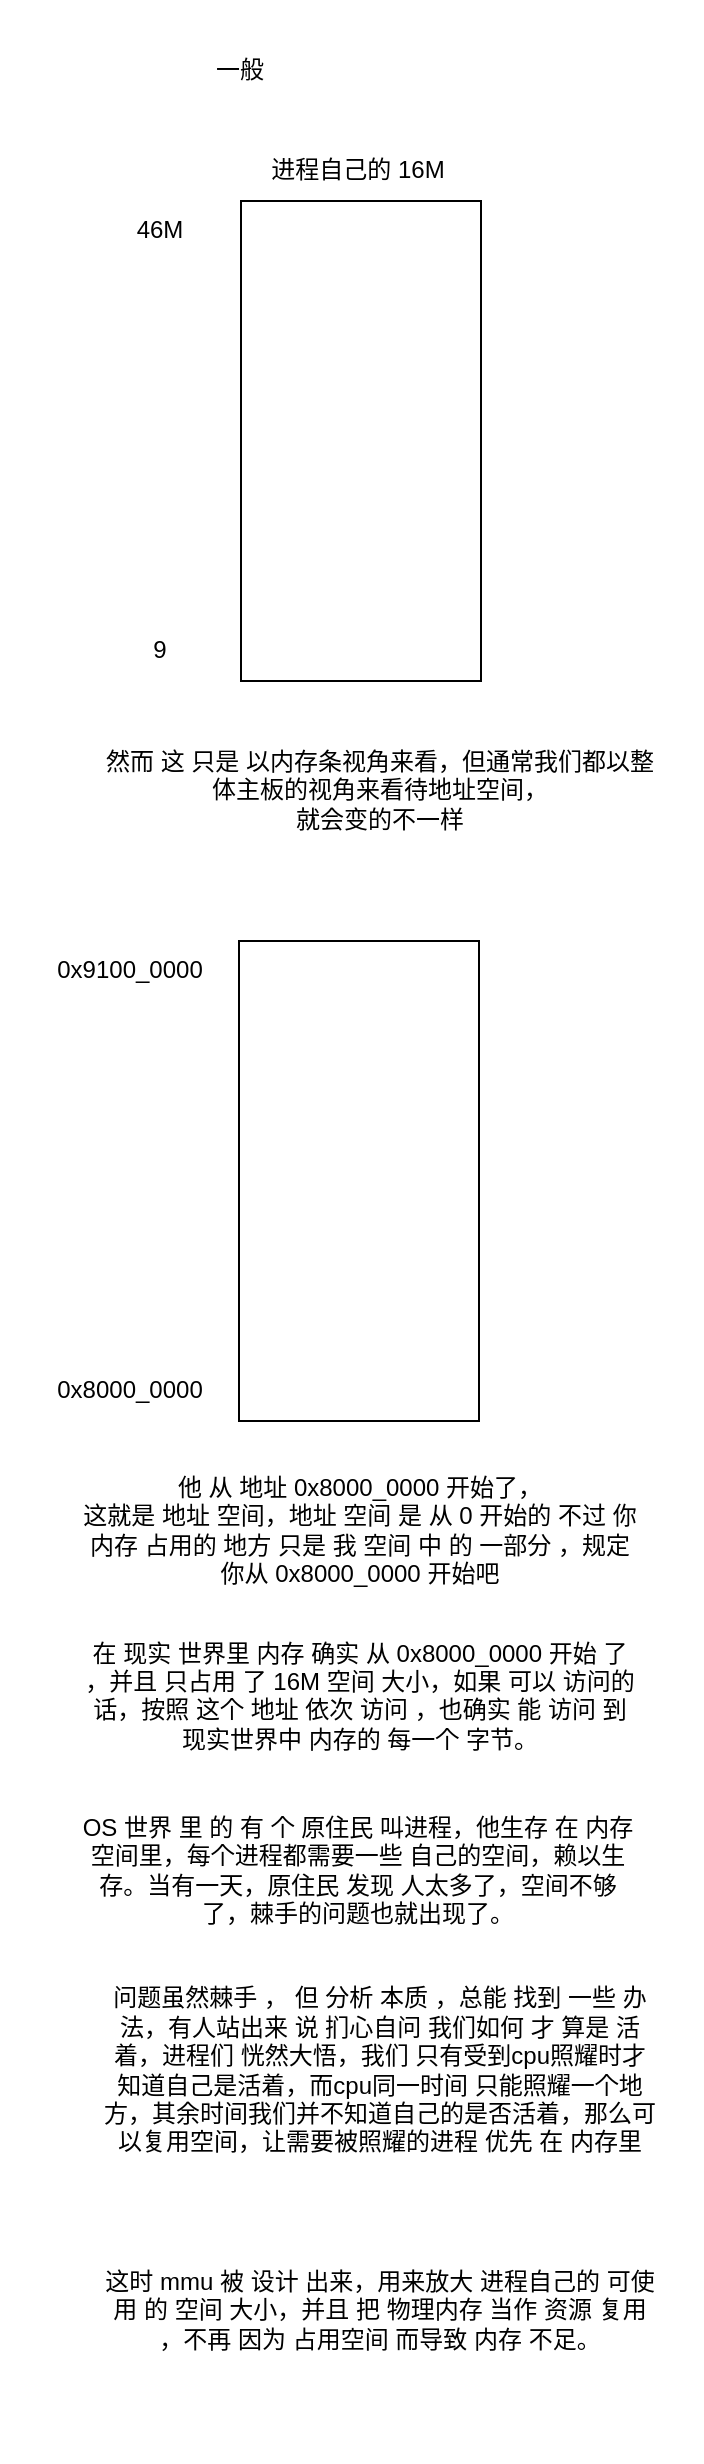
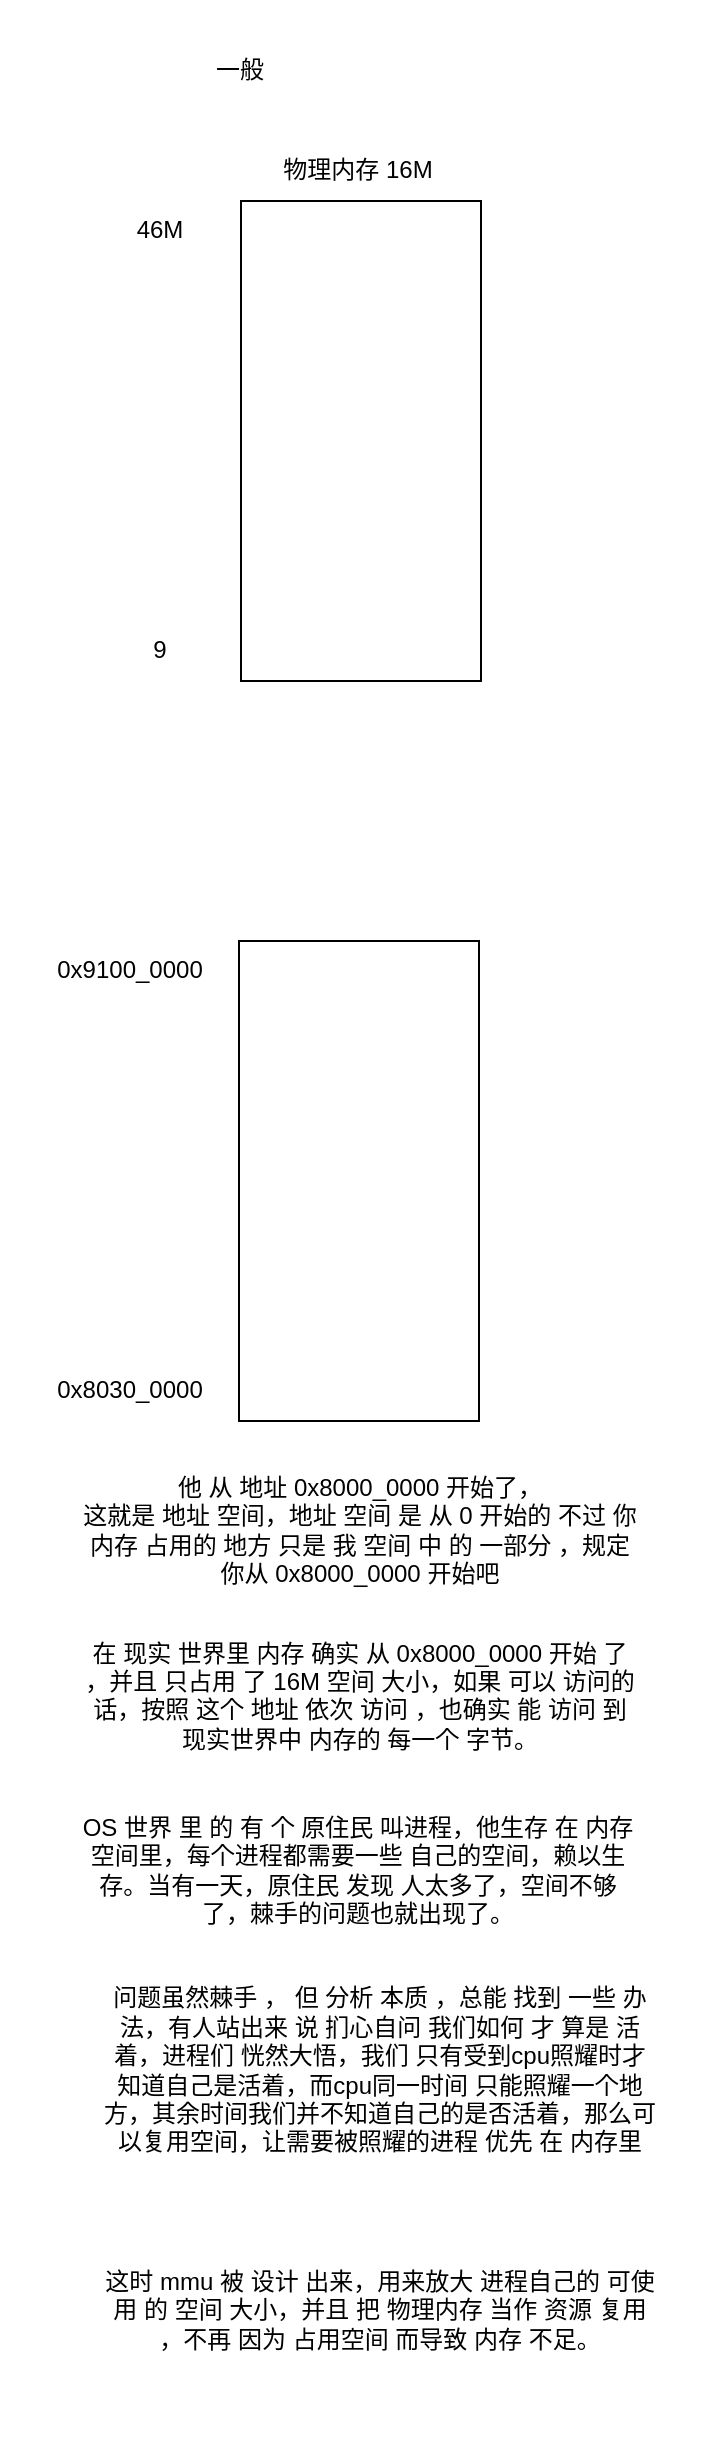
node "进程自己的 16M": label "进程自己的 16M" -> "物理内存 16M"
node "然而 这 只是 以内存条视角来看，但通常我们都以整体主板的视角来看待地址空间， 就会变的不一样": removed
node "0x8000_0000": label "0x8000_0000" -> "0x8030_0000"
